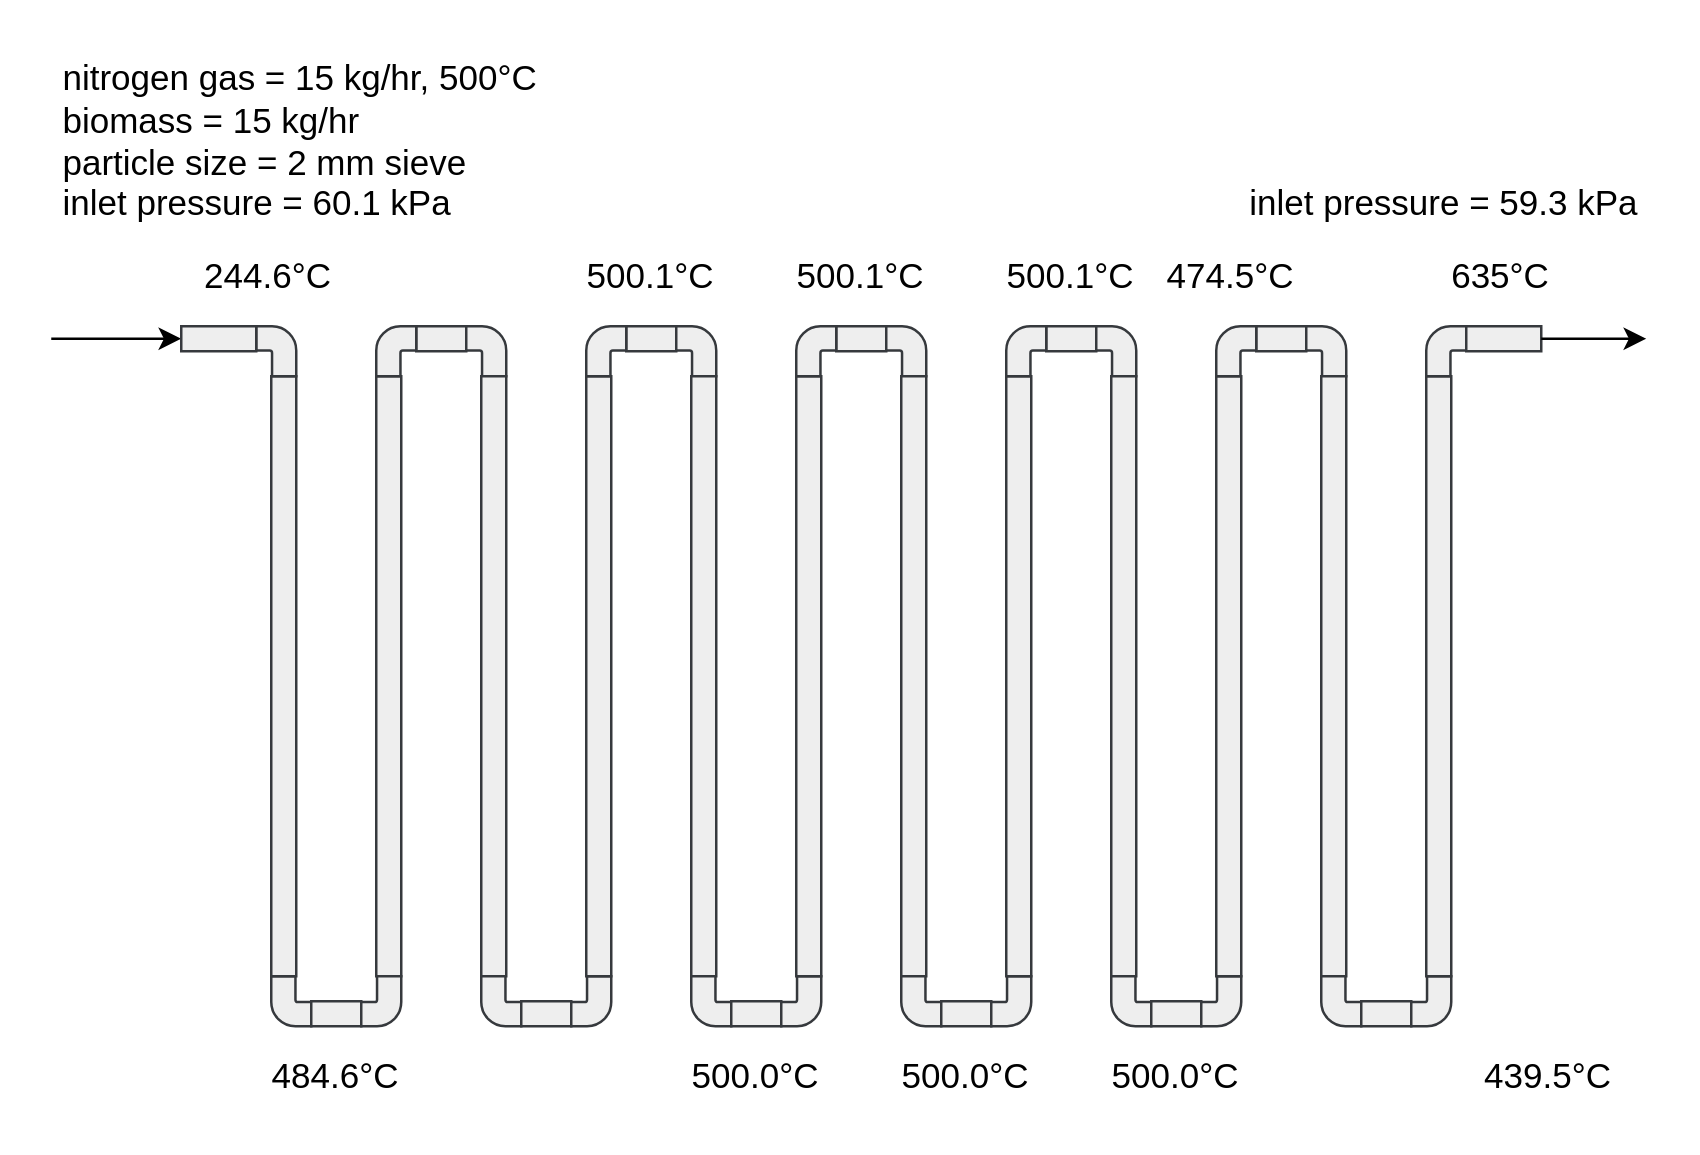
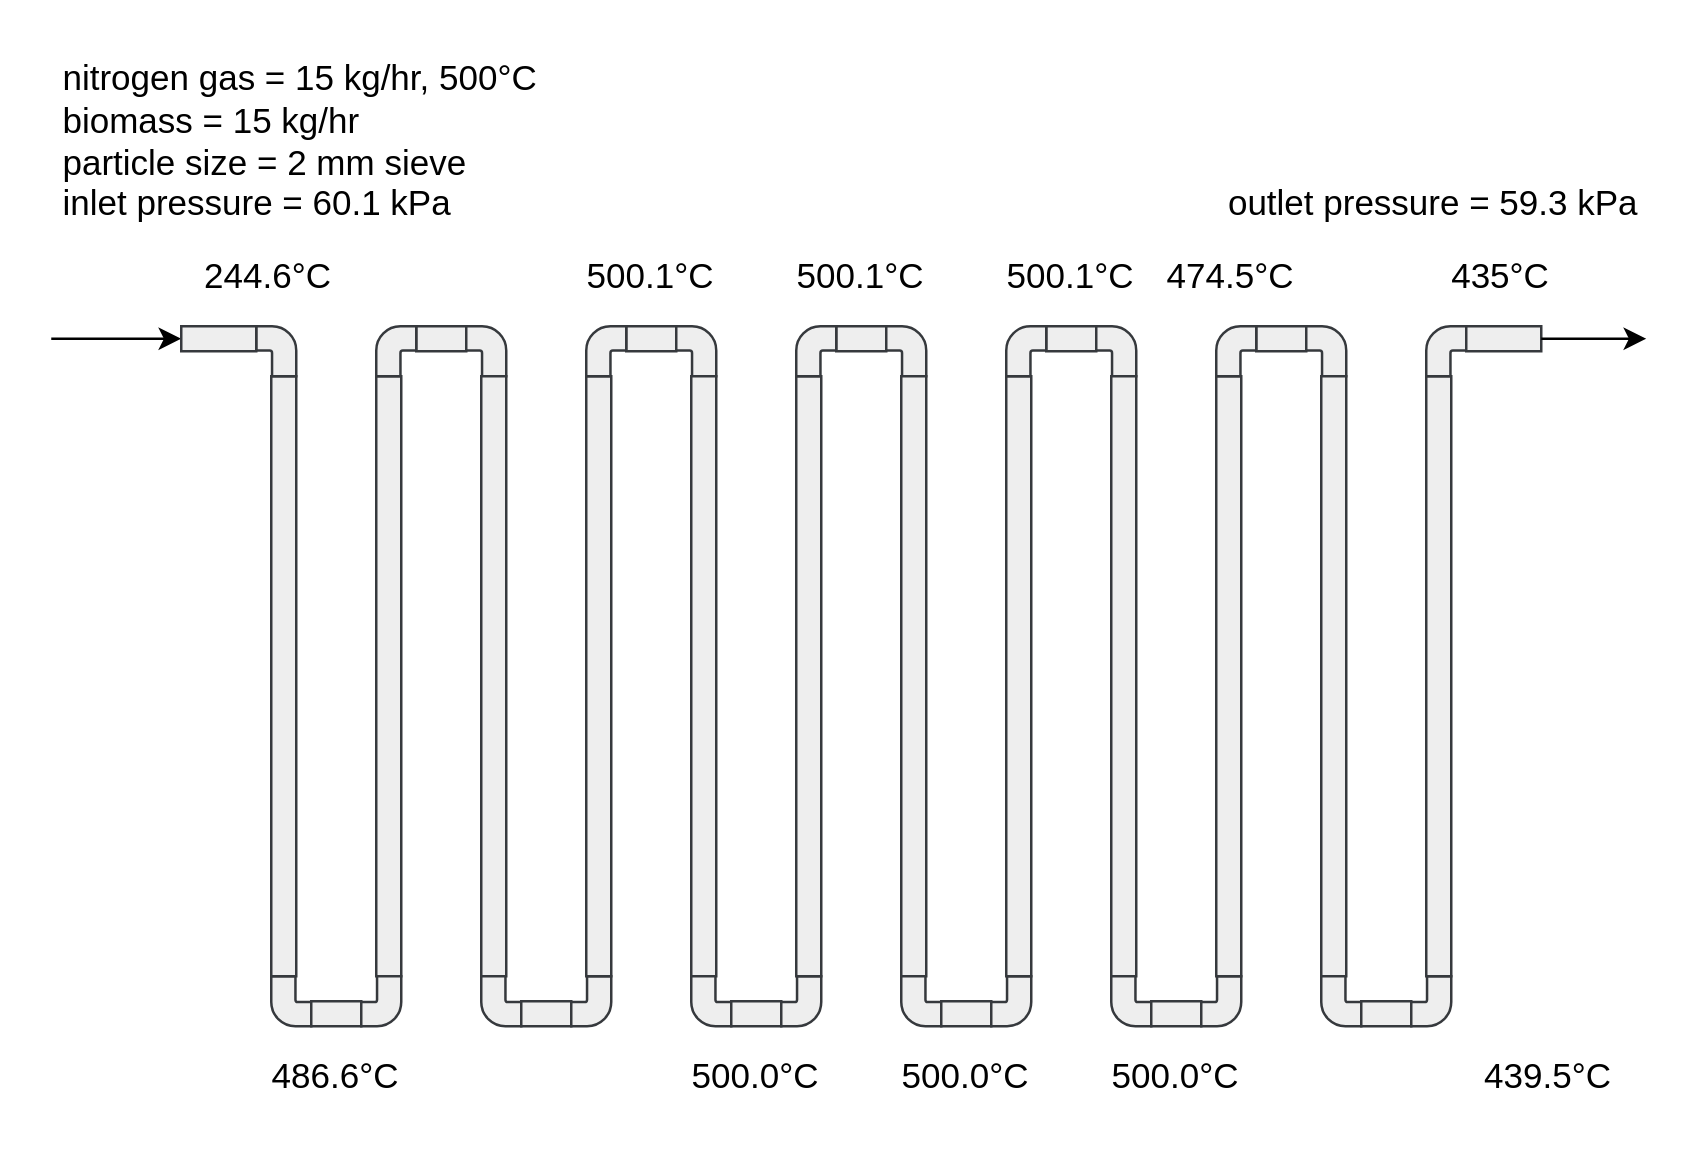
node "inlet pressure = 59.3 kPa": label "inlet pressure = 59.3 kPa" -> "outlet pressure = 59.3 kPa"
node "635°C": label "635°C" -> "435°C"
node "484.6°C": label "484.6°C" -> "486.6°C"
